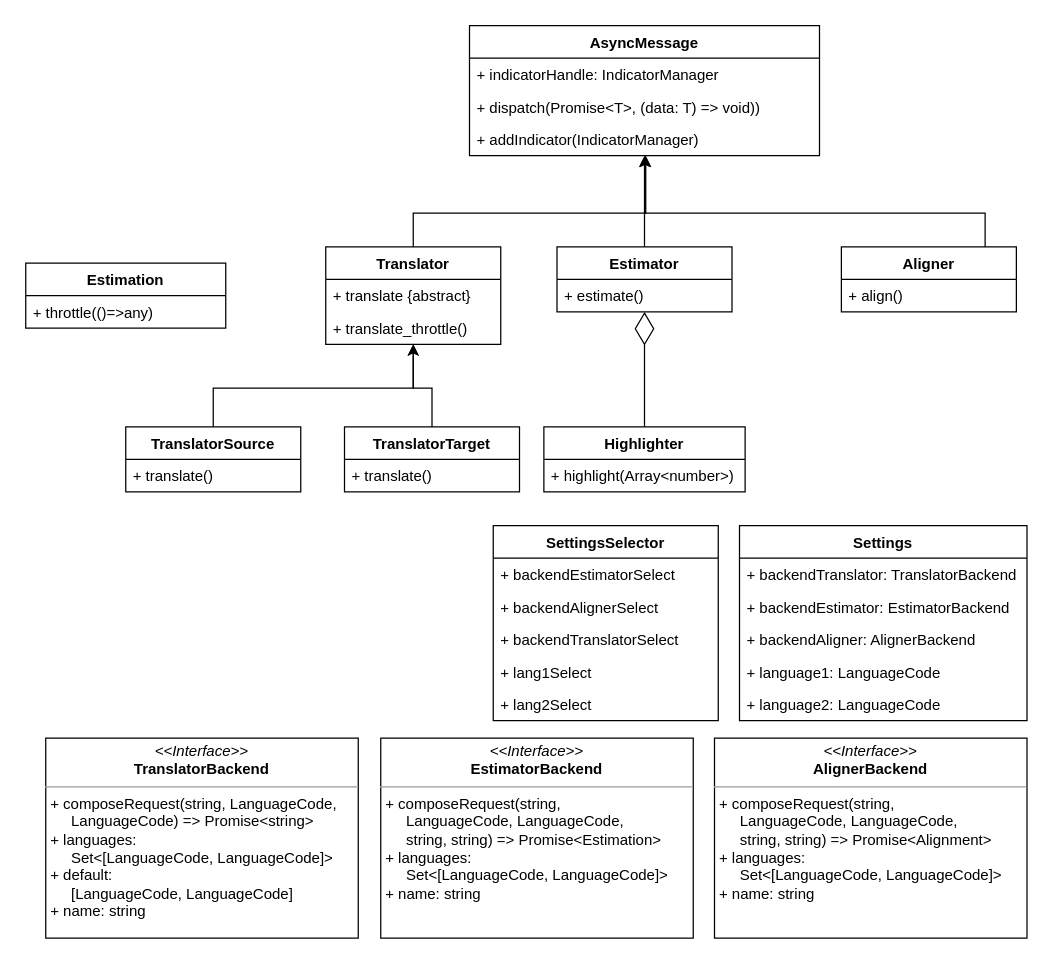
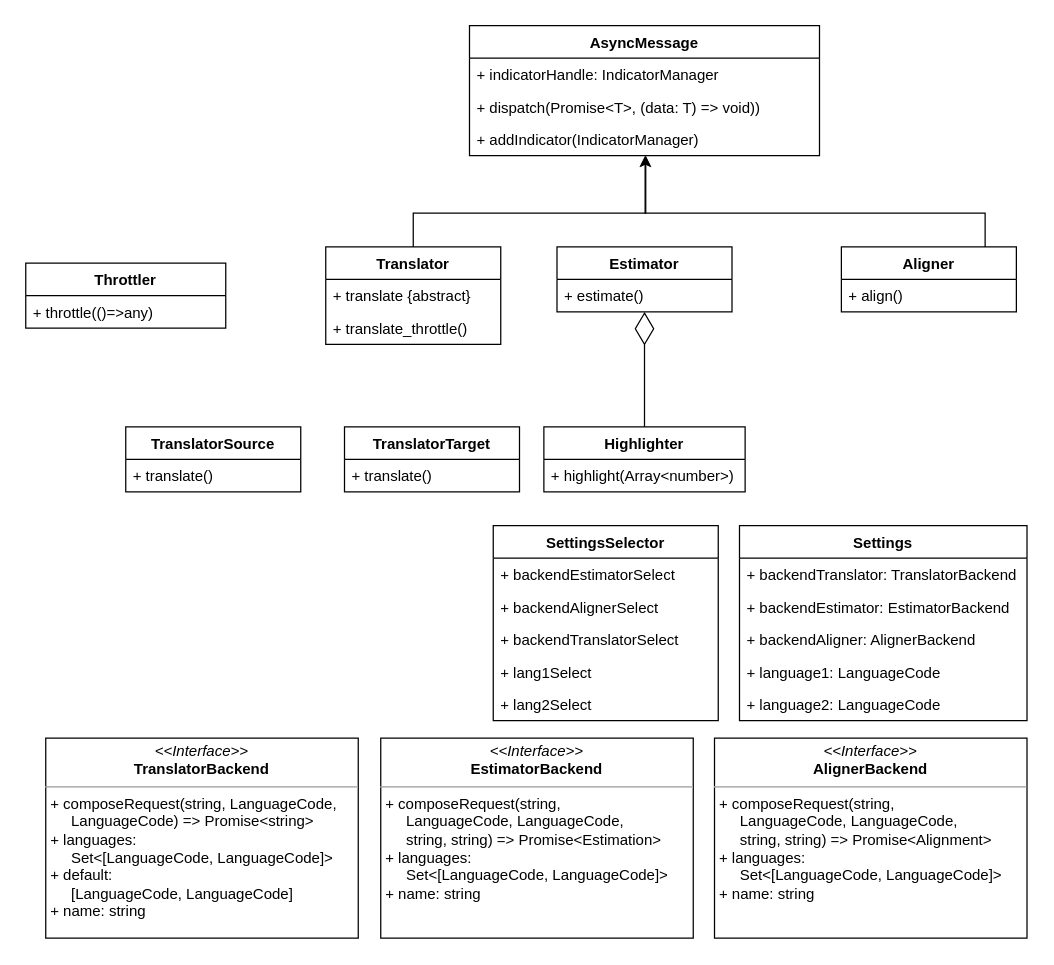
edge "Estimator" -> "AsyncMessage": removed
node "Estimation": label "Estimation" -> "Throttler"
edge "TranslatorSource" -> "Translator": removed
edge "TranslatorTarget" -> "Translator": removed
